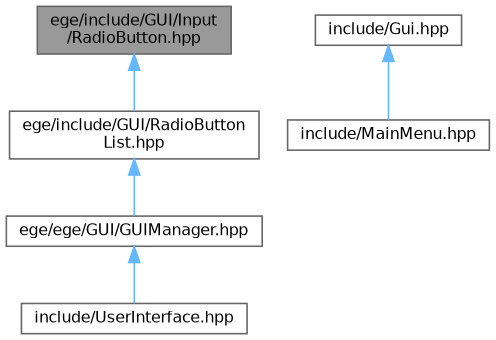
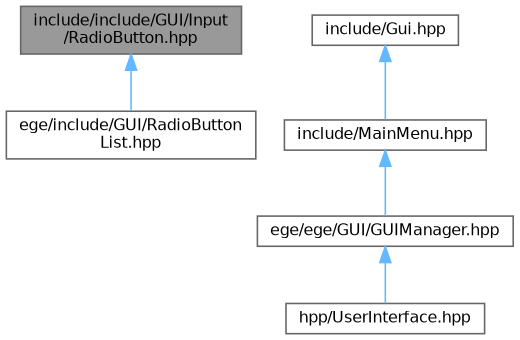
node "ege/include/GUI/Input /RadioButton.hpp": label "ege/include/GUI/Input /RadioButton.hpp" -> "include/include/GUI/Input /RadioButton.hpp"
edge "ege/ege/GUI/GUIManager.hpp" -> "ege/include/GUI/RadioButton List.hpp": now "ege/ege/GUI/GUIManager.hpp" -> "include/MainMenu.hpp"
node "include/UserInterface.hpp": label "include/UserInterface.hpp" -> "hpp/UserInterface.hpp"
